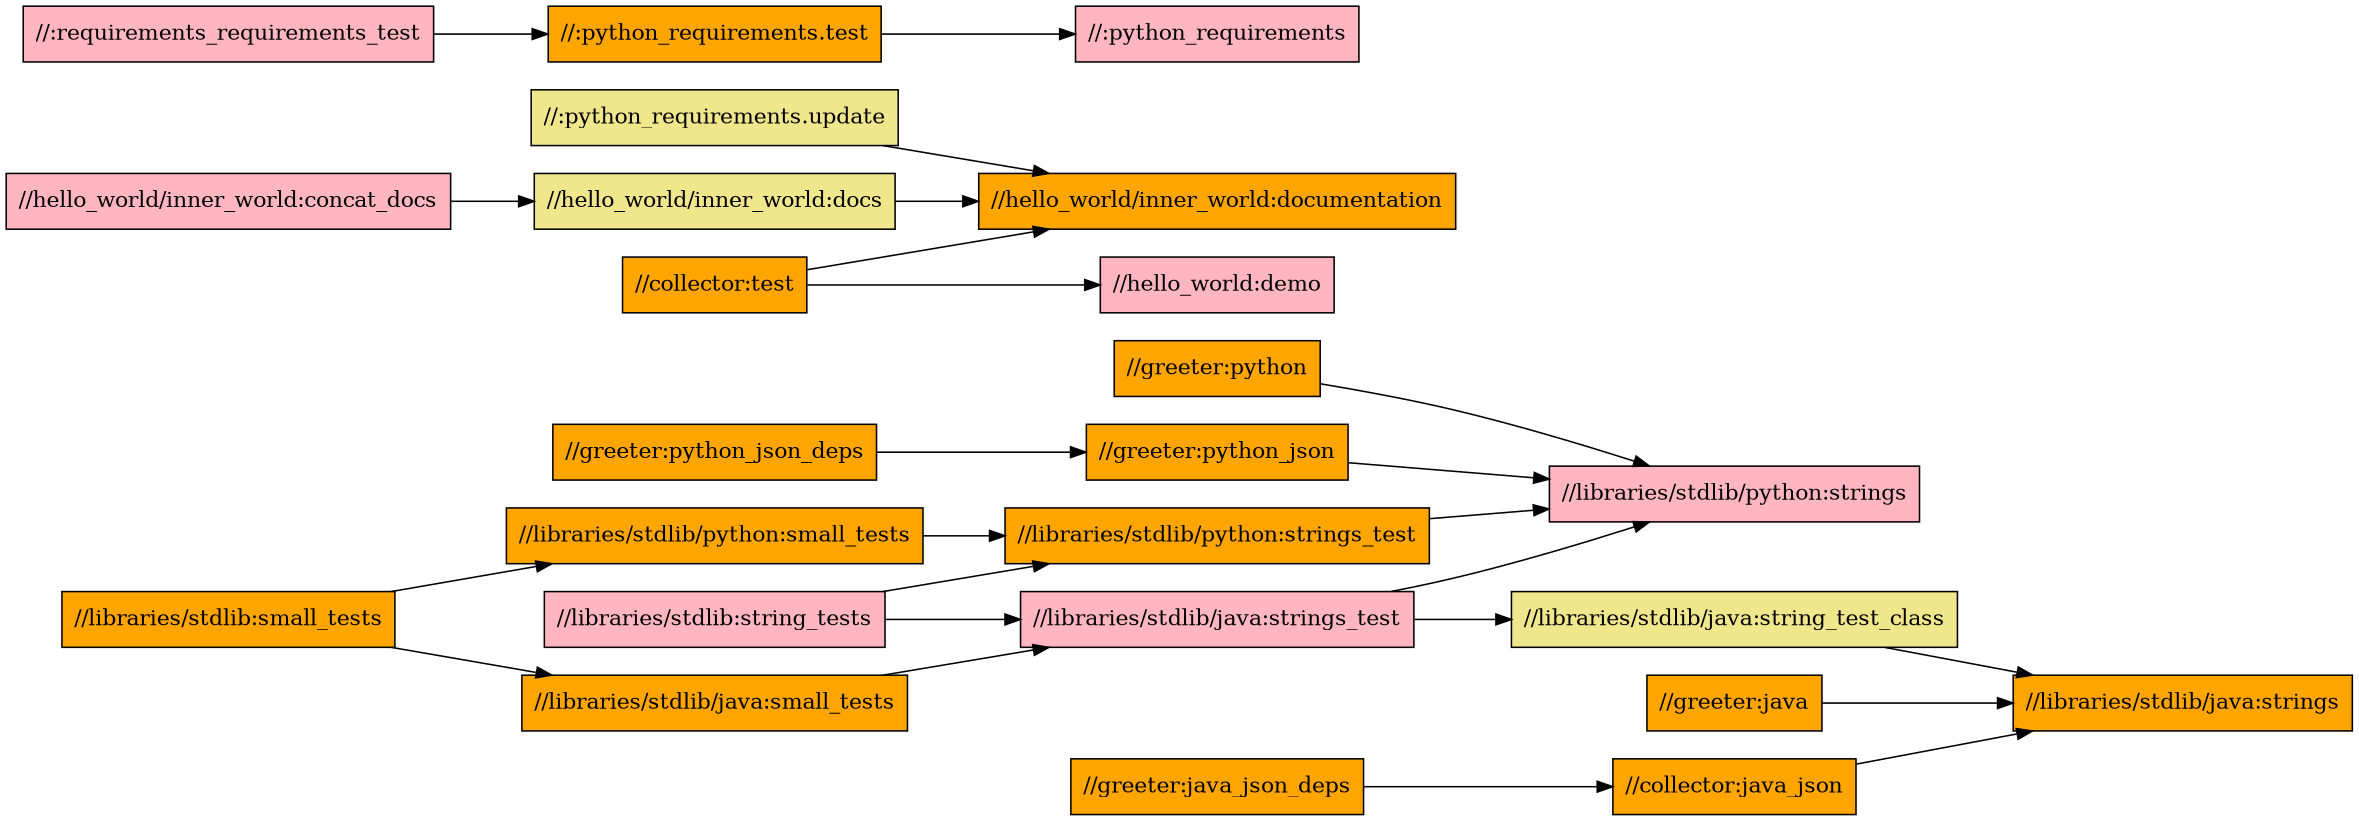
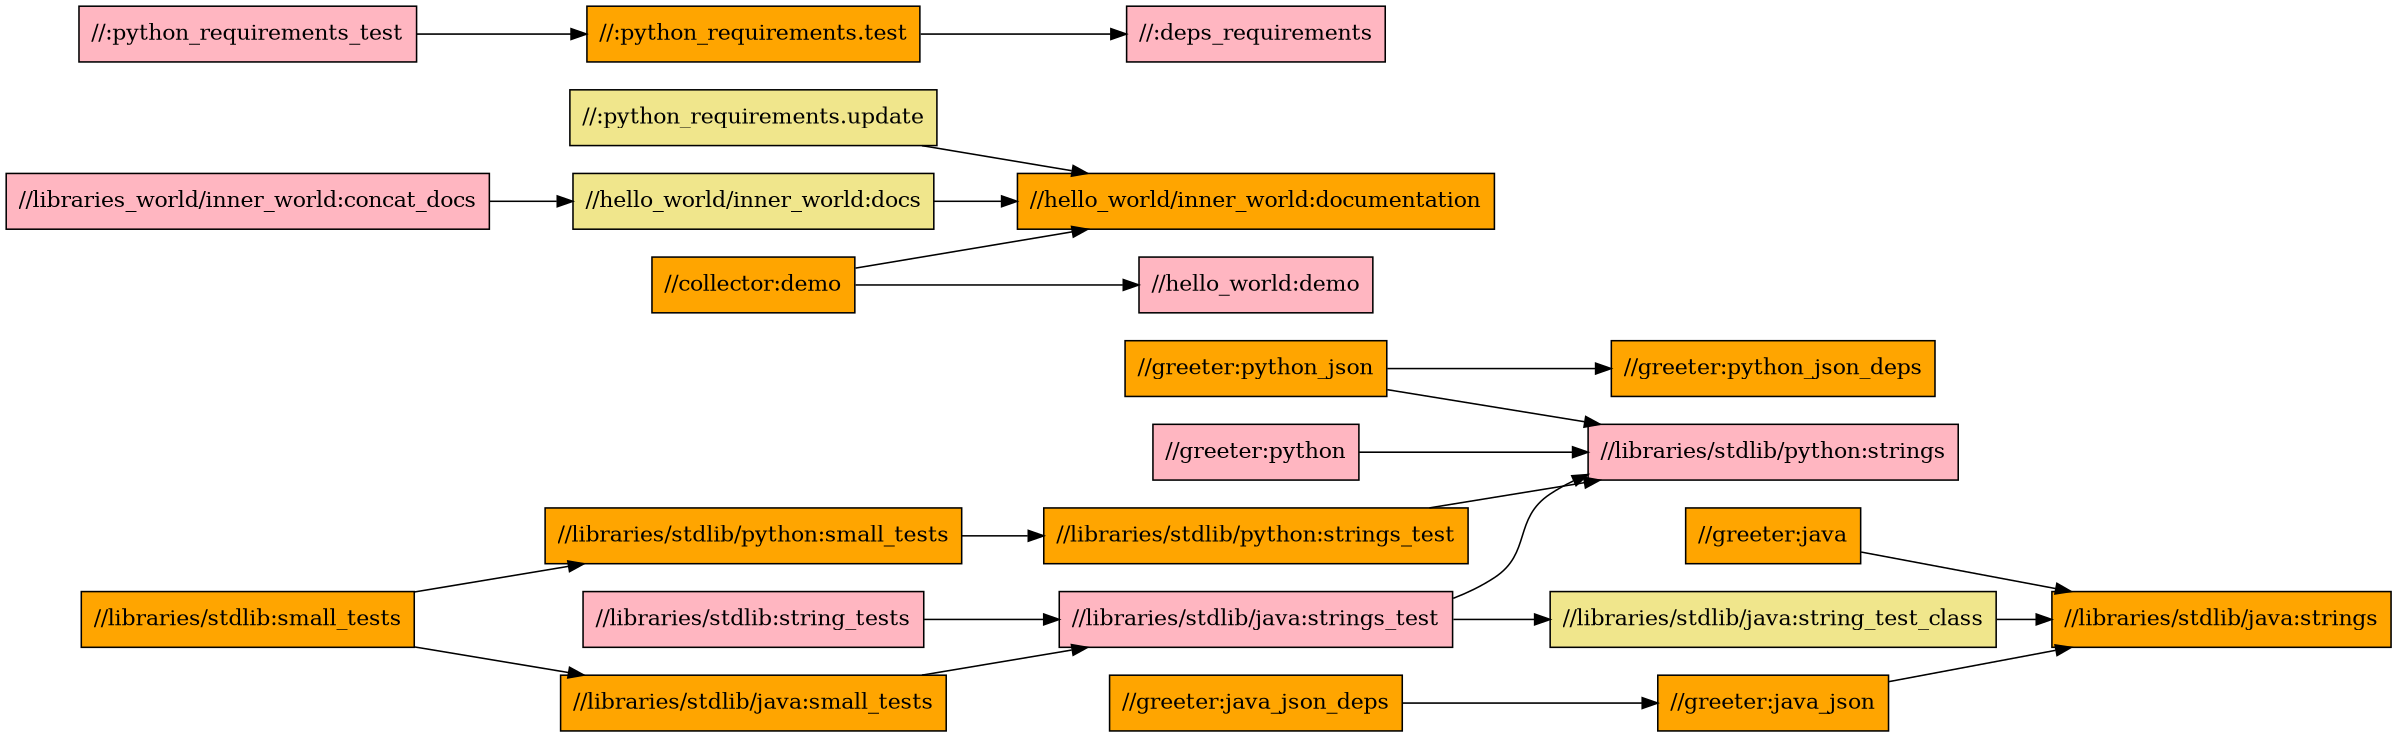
node "//:requirements_requirements_test": label "//:requirements_requirements_test" -> "//:python_requirements_test"
node "//:python_requirements": label "//:python_requirements" -> "//:deps_requirements"
node "//hello_world/inner_world:concat_docs": label "//hello_world/inner_world:concat_docs" -> "//libraries_world/inner_world:concat_docs"
node "//collector:test": label "//collector:test" -> "//collector:demo"
node "//greeter:python": fillcolor orange -> lightpink
edge "//greeter:python_json_deps" -> "//greeter:python_json": reversed
edge "//libraries/stdlib:string_tests" -> "//libraries/stdlib/python:strings_test": removed
node "//collector:java_json": label "//collector:java_json" -> "//greeter:java_json"
